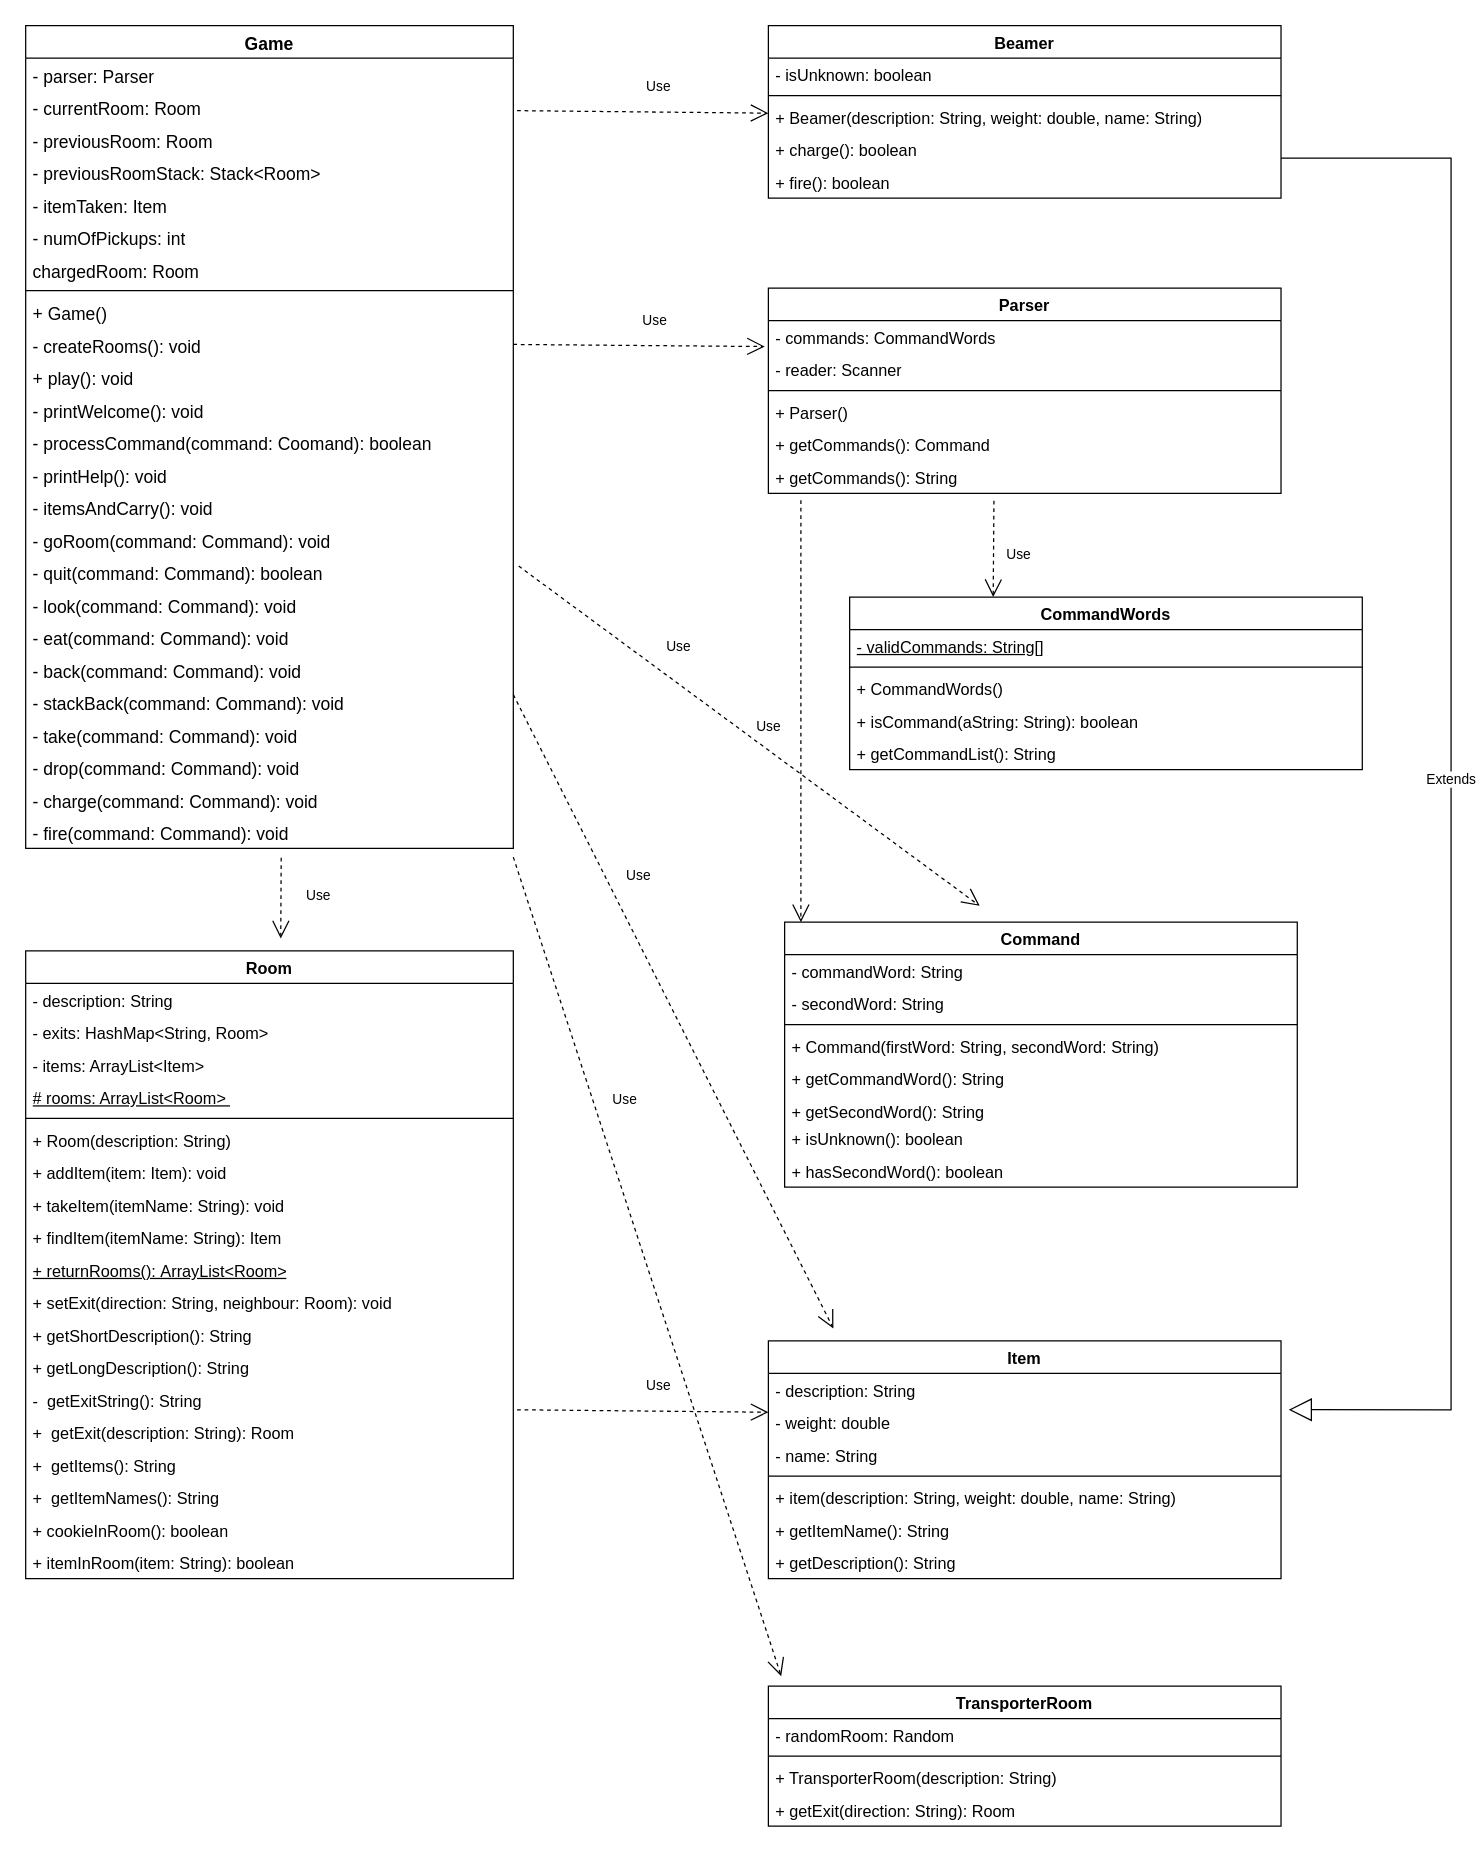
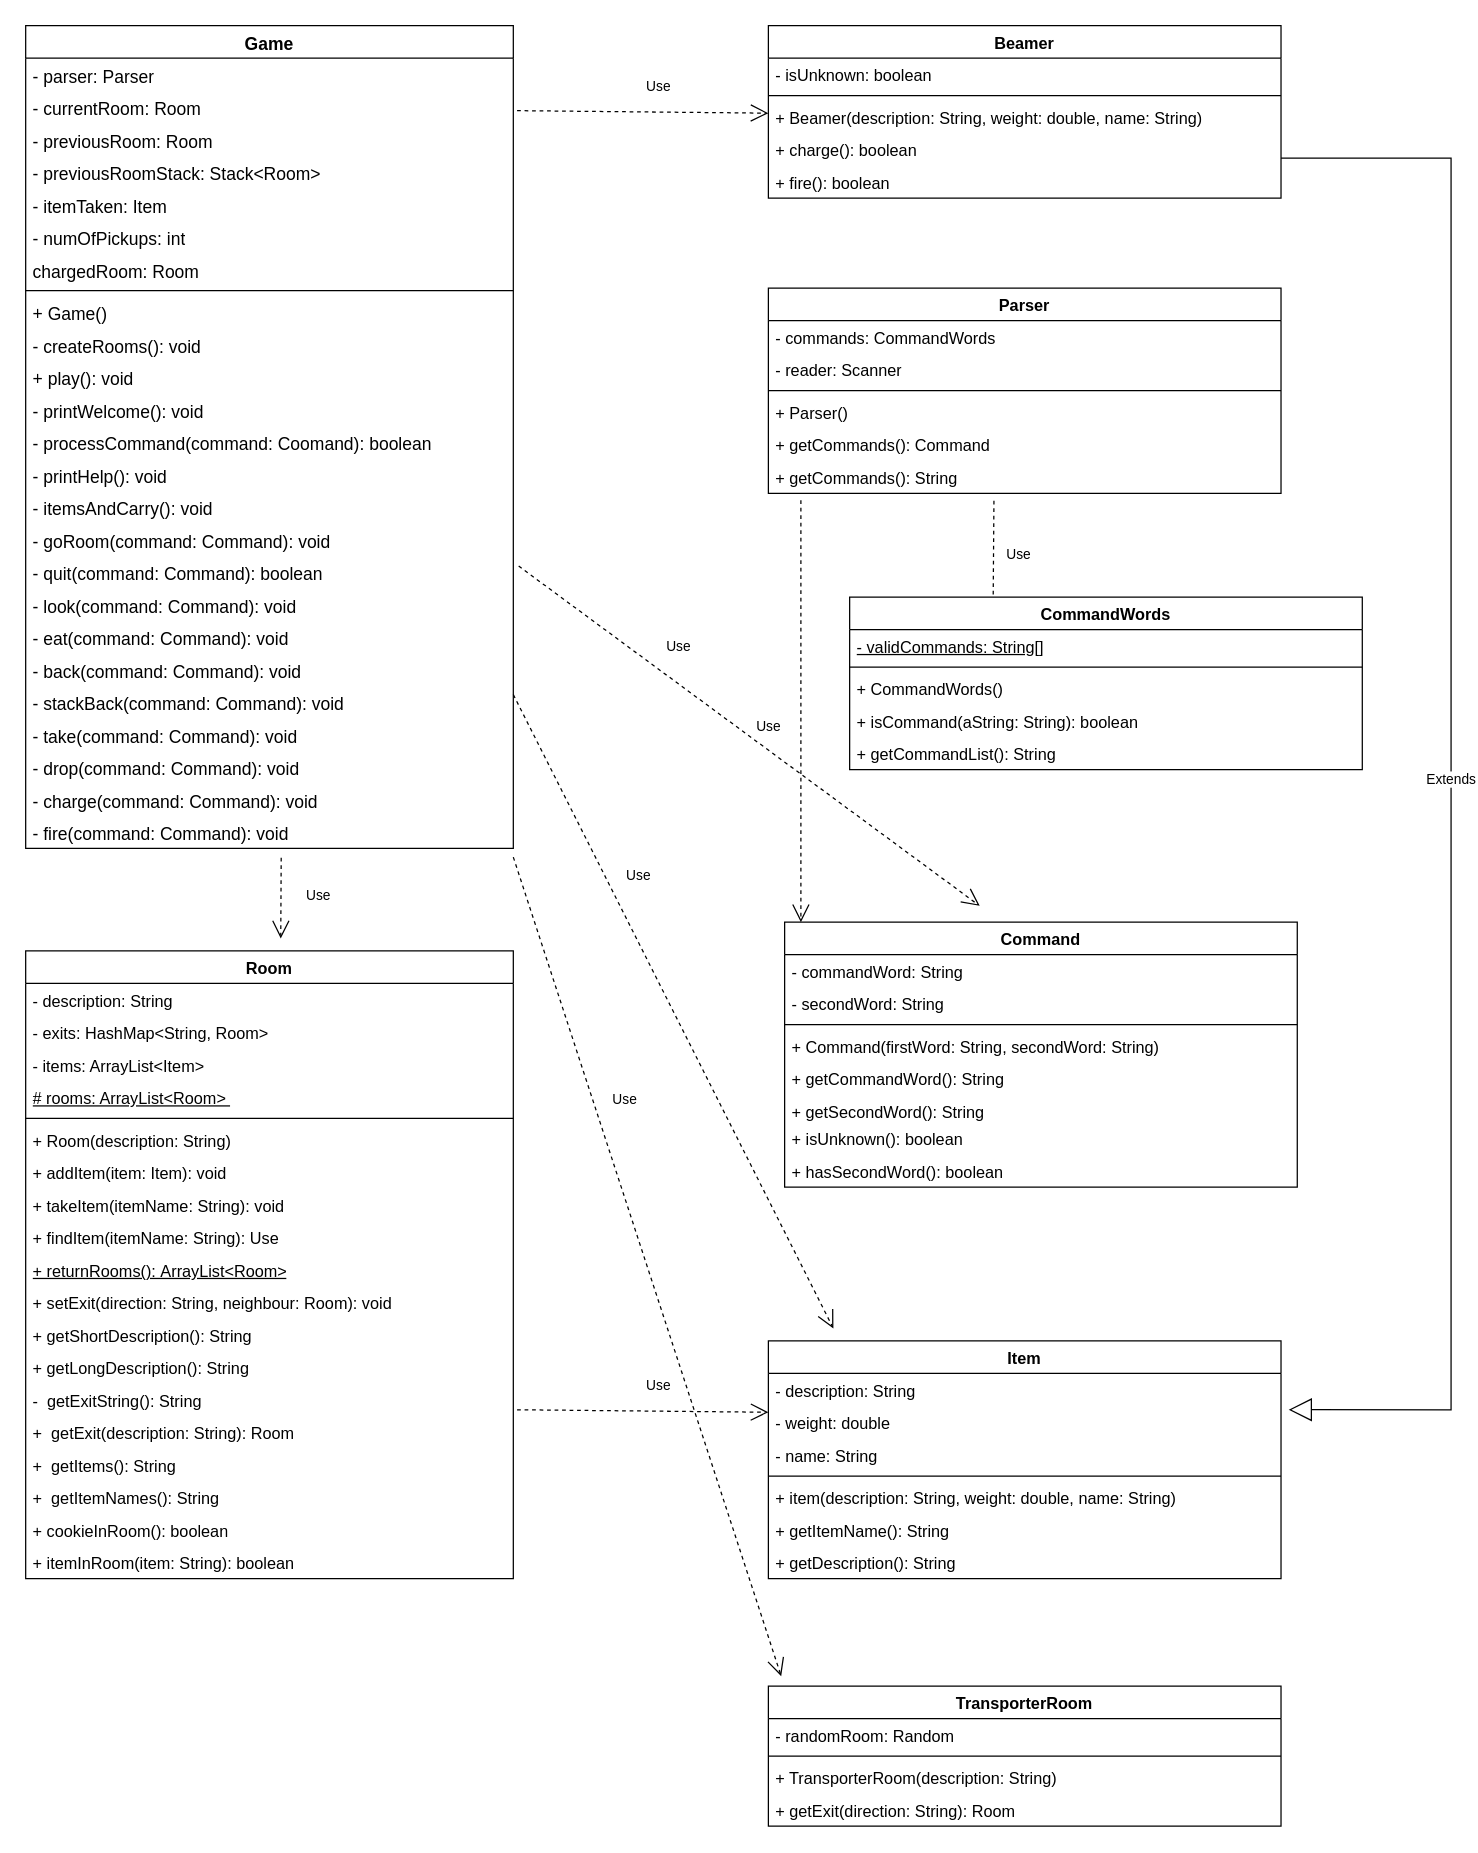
edge "- createRooms(): void" -> "- reader: Scanner": removed, label "Use"
edge "+ getCommands(): String" -> "CommandWords": arrowhead open -> none
node "+ findItem(itemName: String): Item": label "+ findItem(itemName: String): Item" -> "+ findItem(itemName: String): Use"
